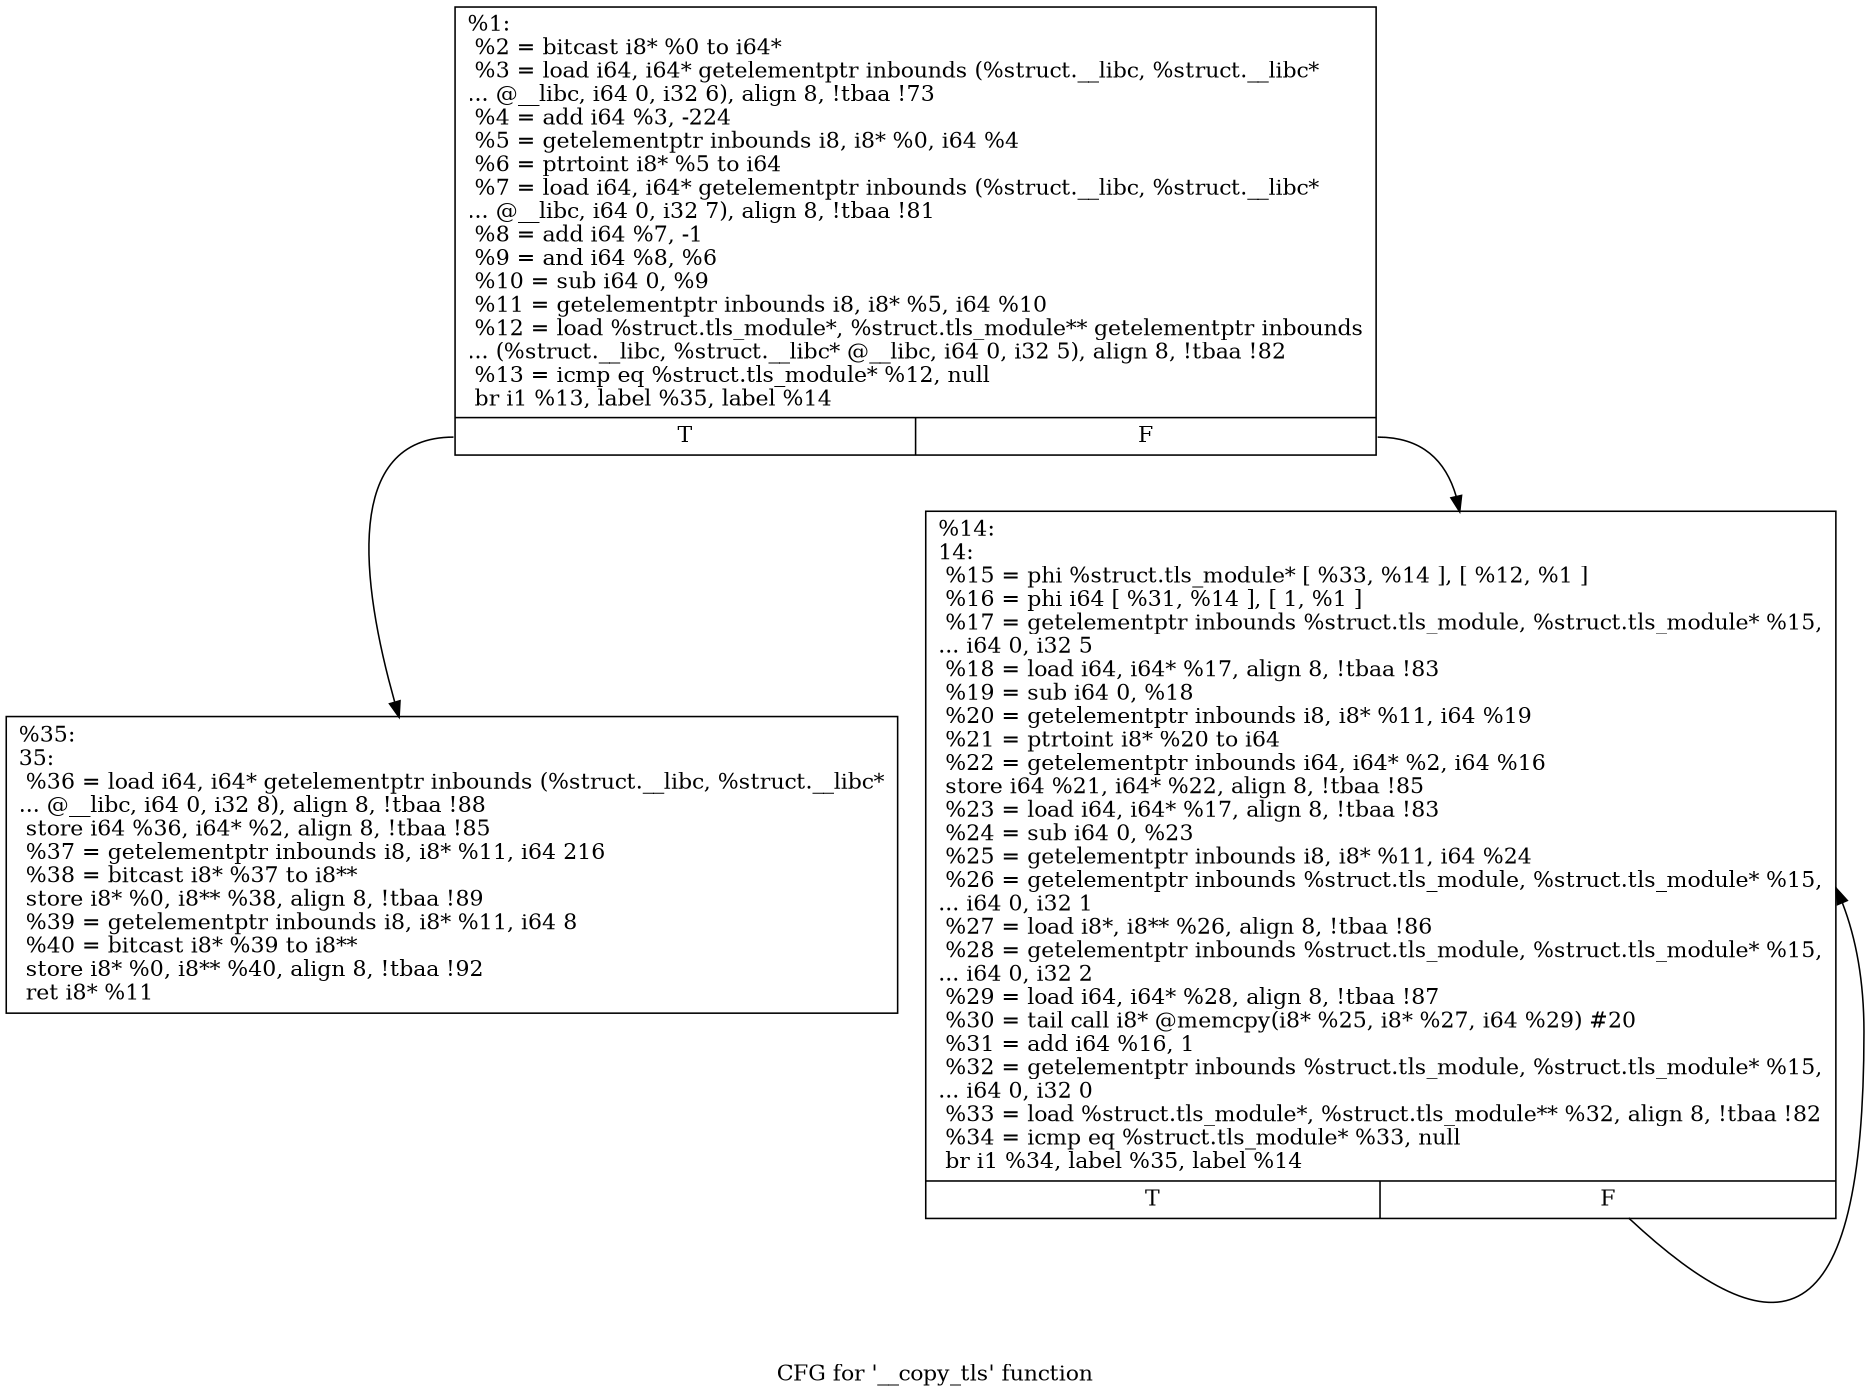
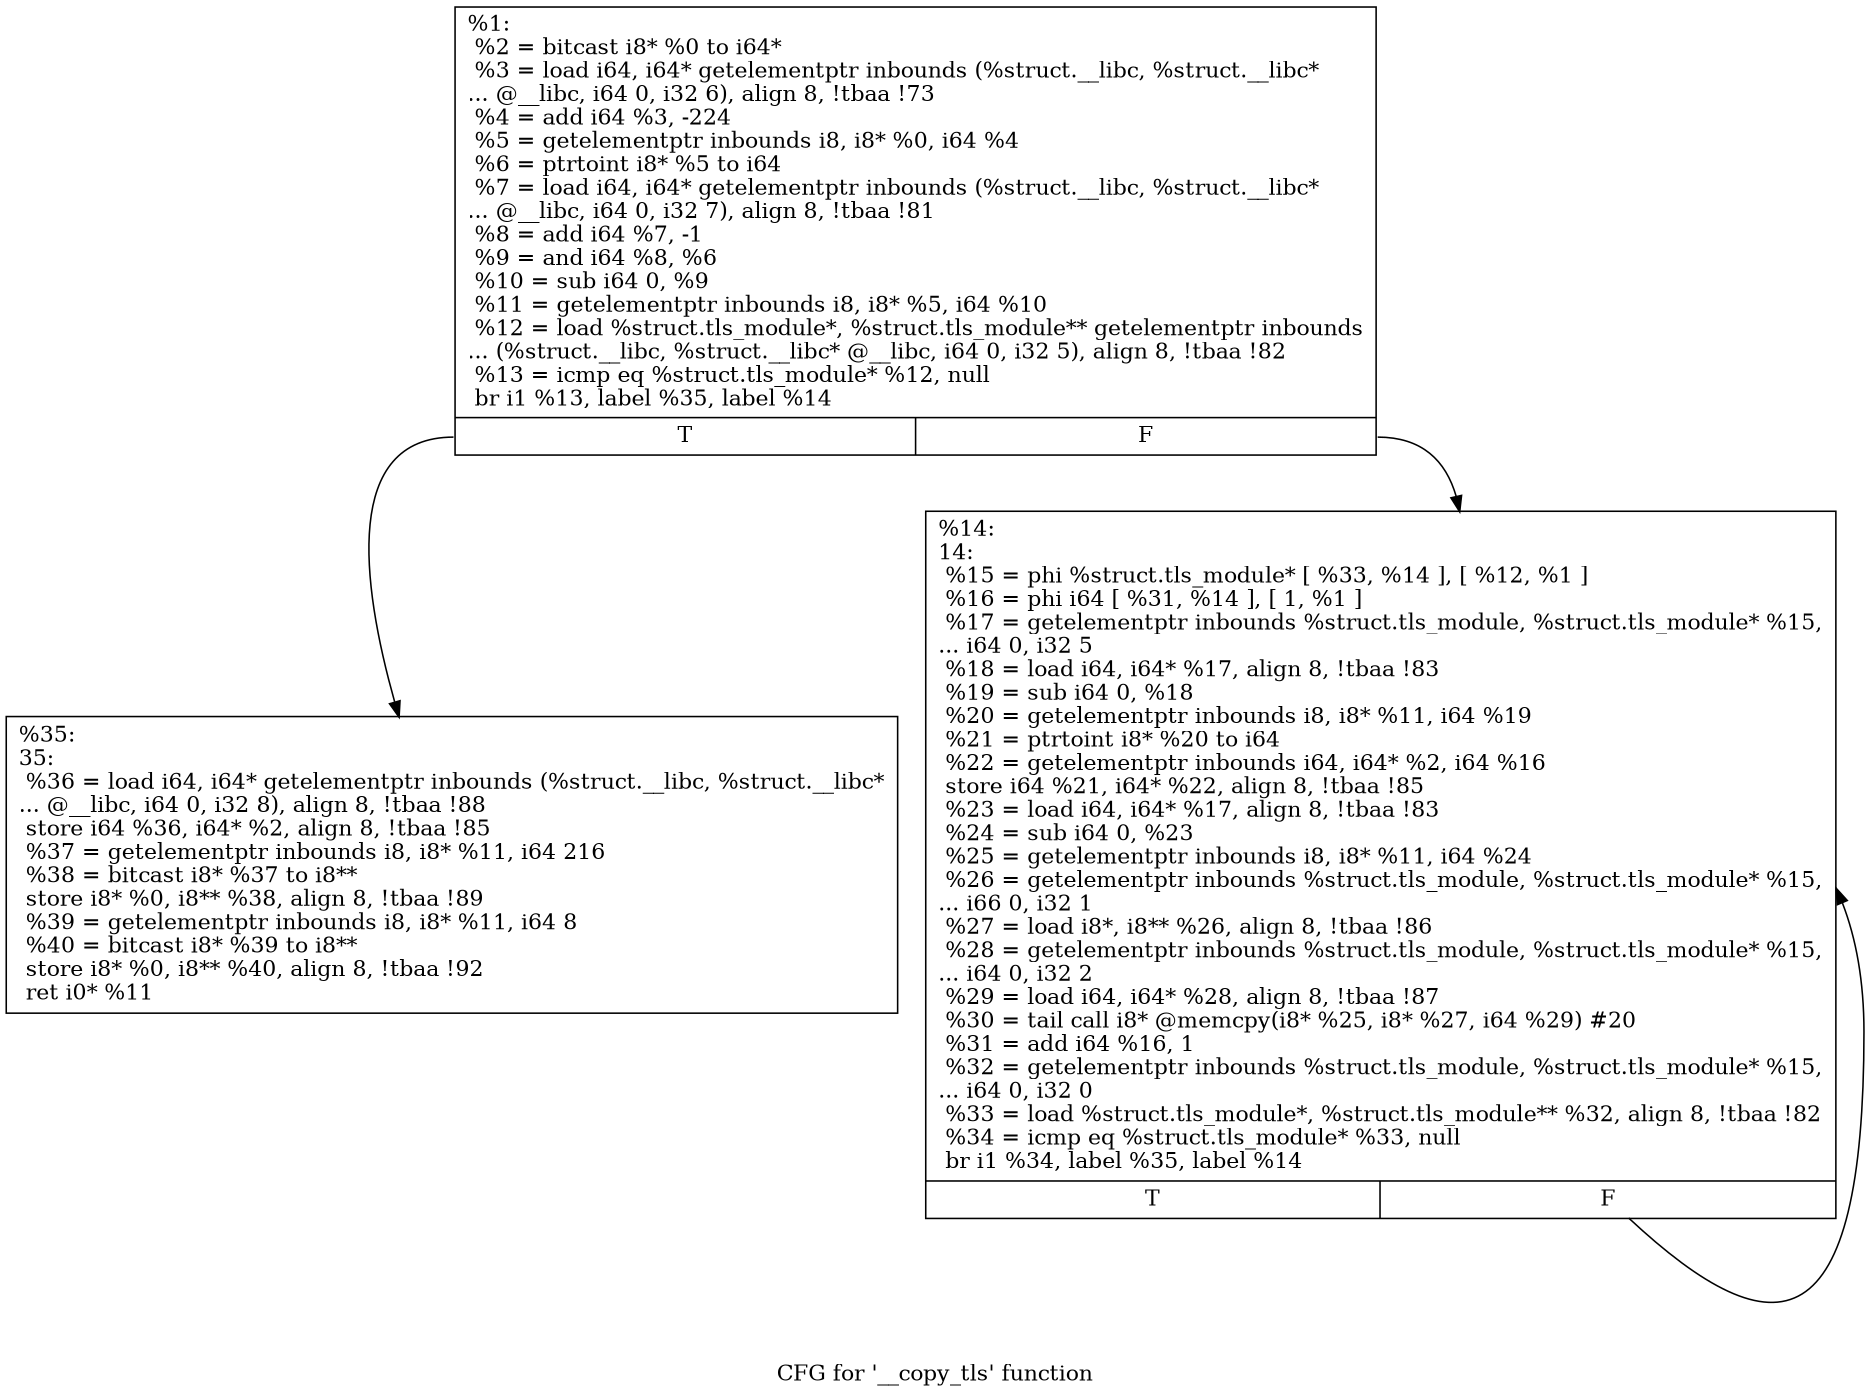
node "%14:": text "... i64 0, i32 1" -> "... i66 0, i32 1"
node "%35:": text "ret i8* %11" -> "ret i0* %11"
